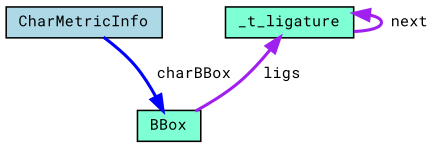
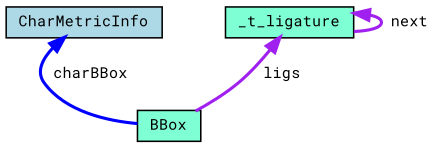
edge "CharMetricInfo" -> "BBox": reversed
